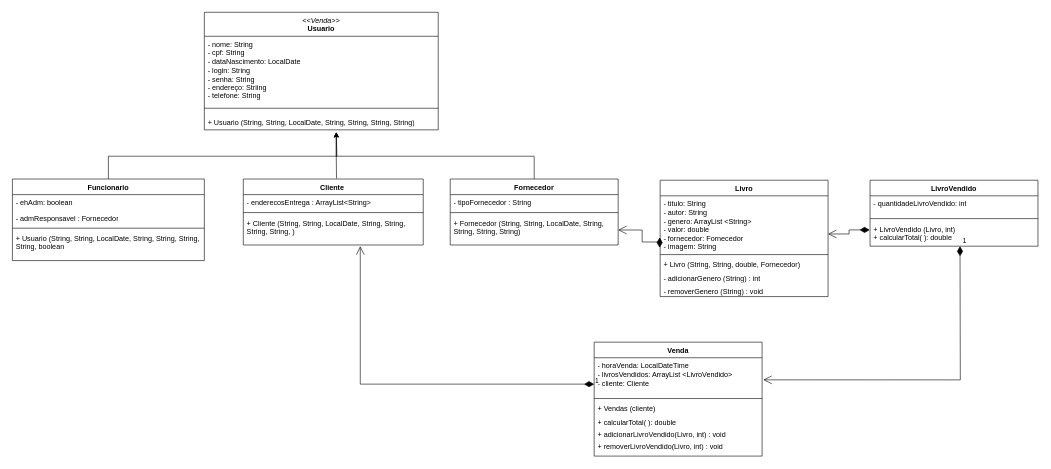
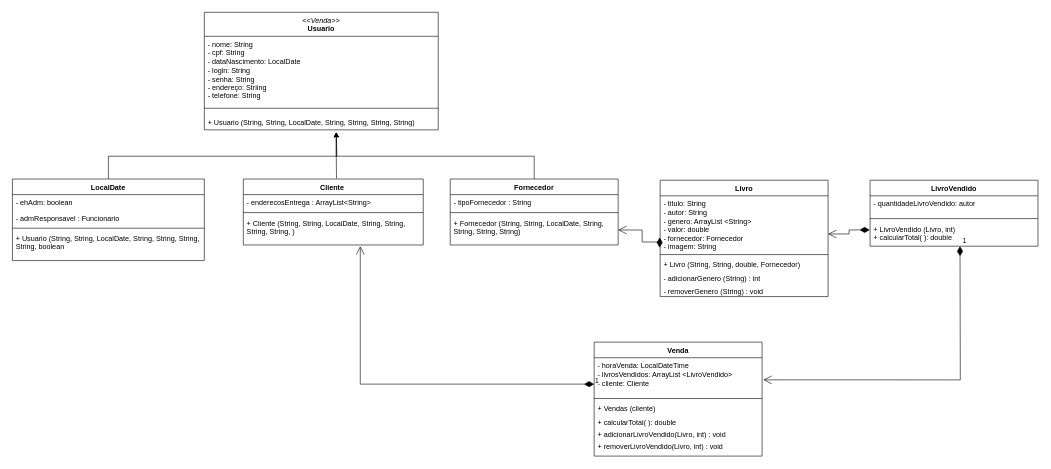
node "Funcionario": label "Funcionario" -> "LocalDate"
node "- quantidadeLivroVendido: int": label "- quantidadeLivroVendido: int" -> "- quantidadeLivroVendido: autor"
node "- admResponsavel : Fornecedor": label "- admResponsavel : Fornecedor" -> "- admResponsavel : Funcionario"
